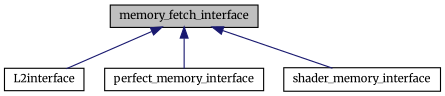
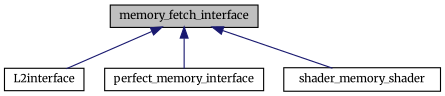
node "shader_memory_interface": label "shader_memory_interface" -> "shader_memory_shader"
